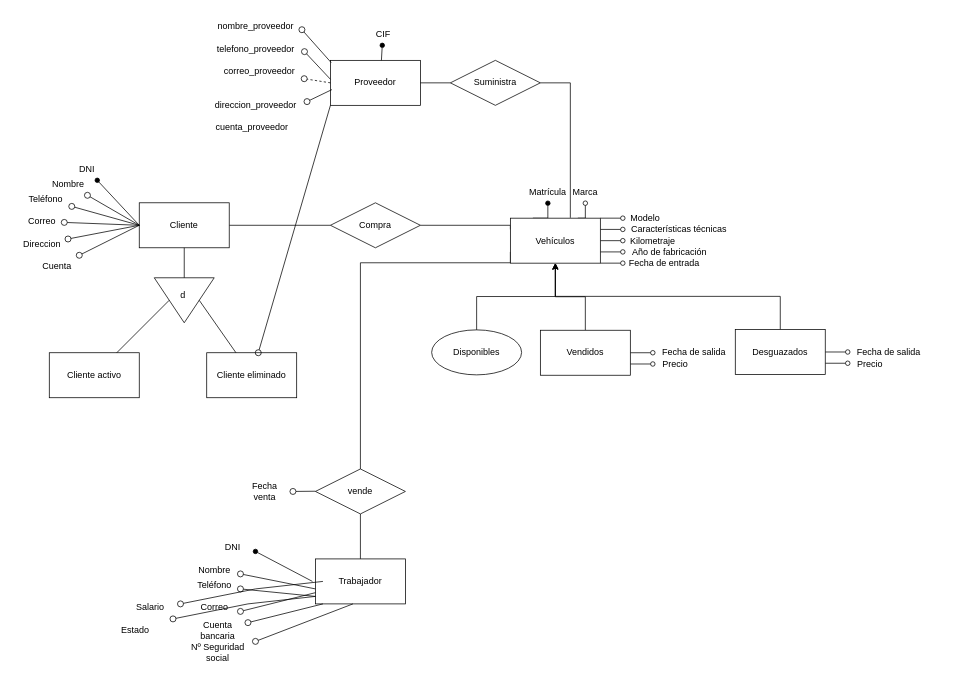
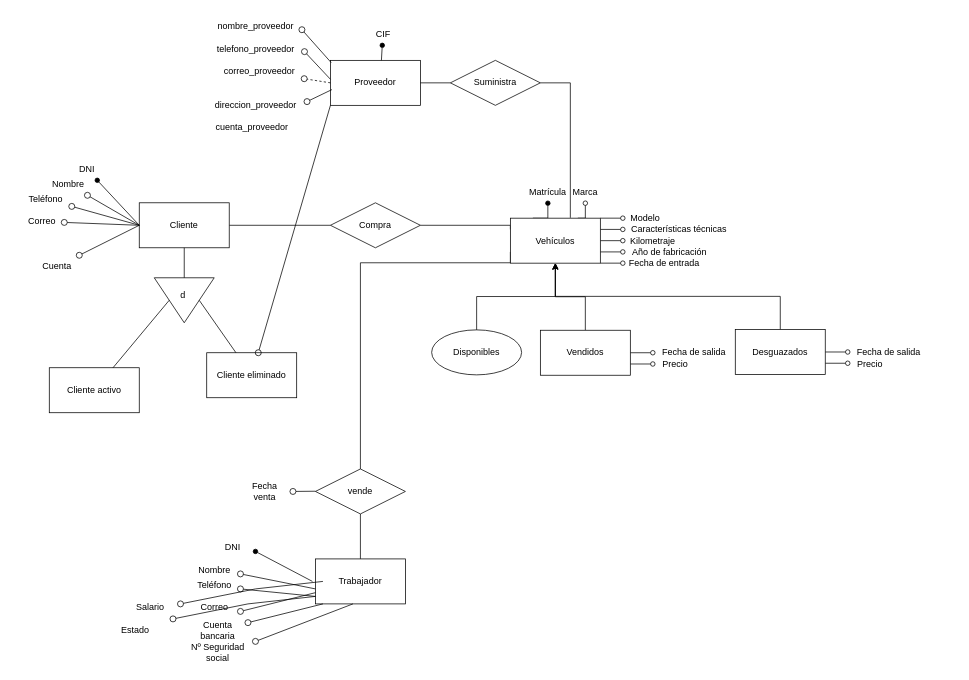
edge "Cliente" -> "Direccion": removed
node "Direccion": removed
node "Cliente activo": moved (94, 375) -> (94, 390)
